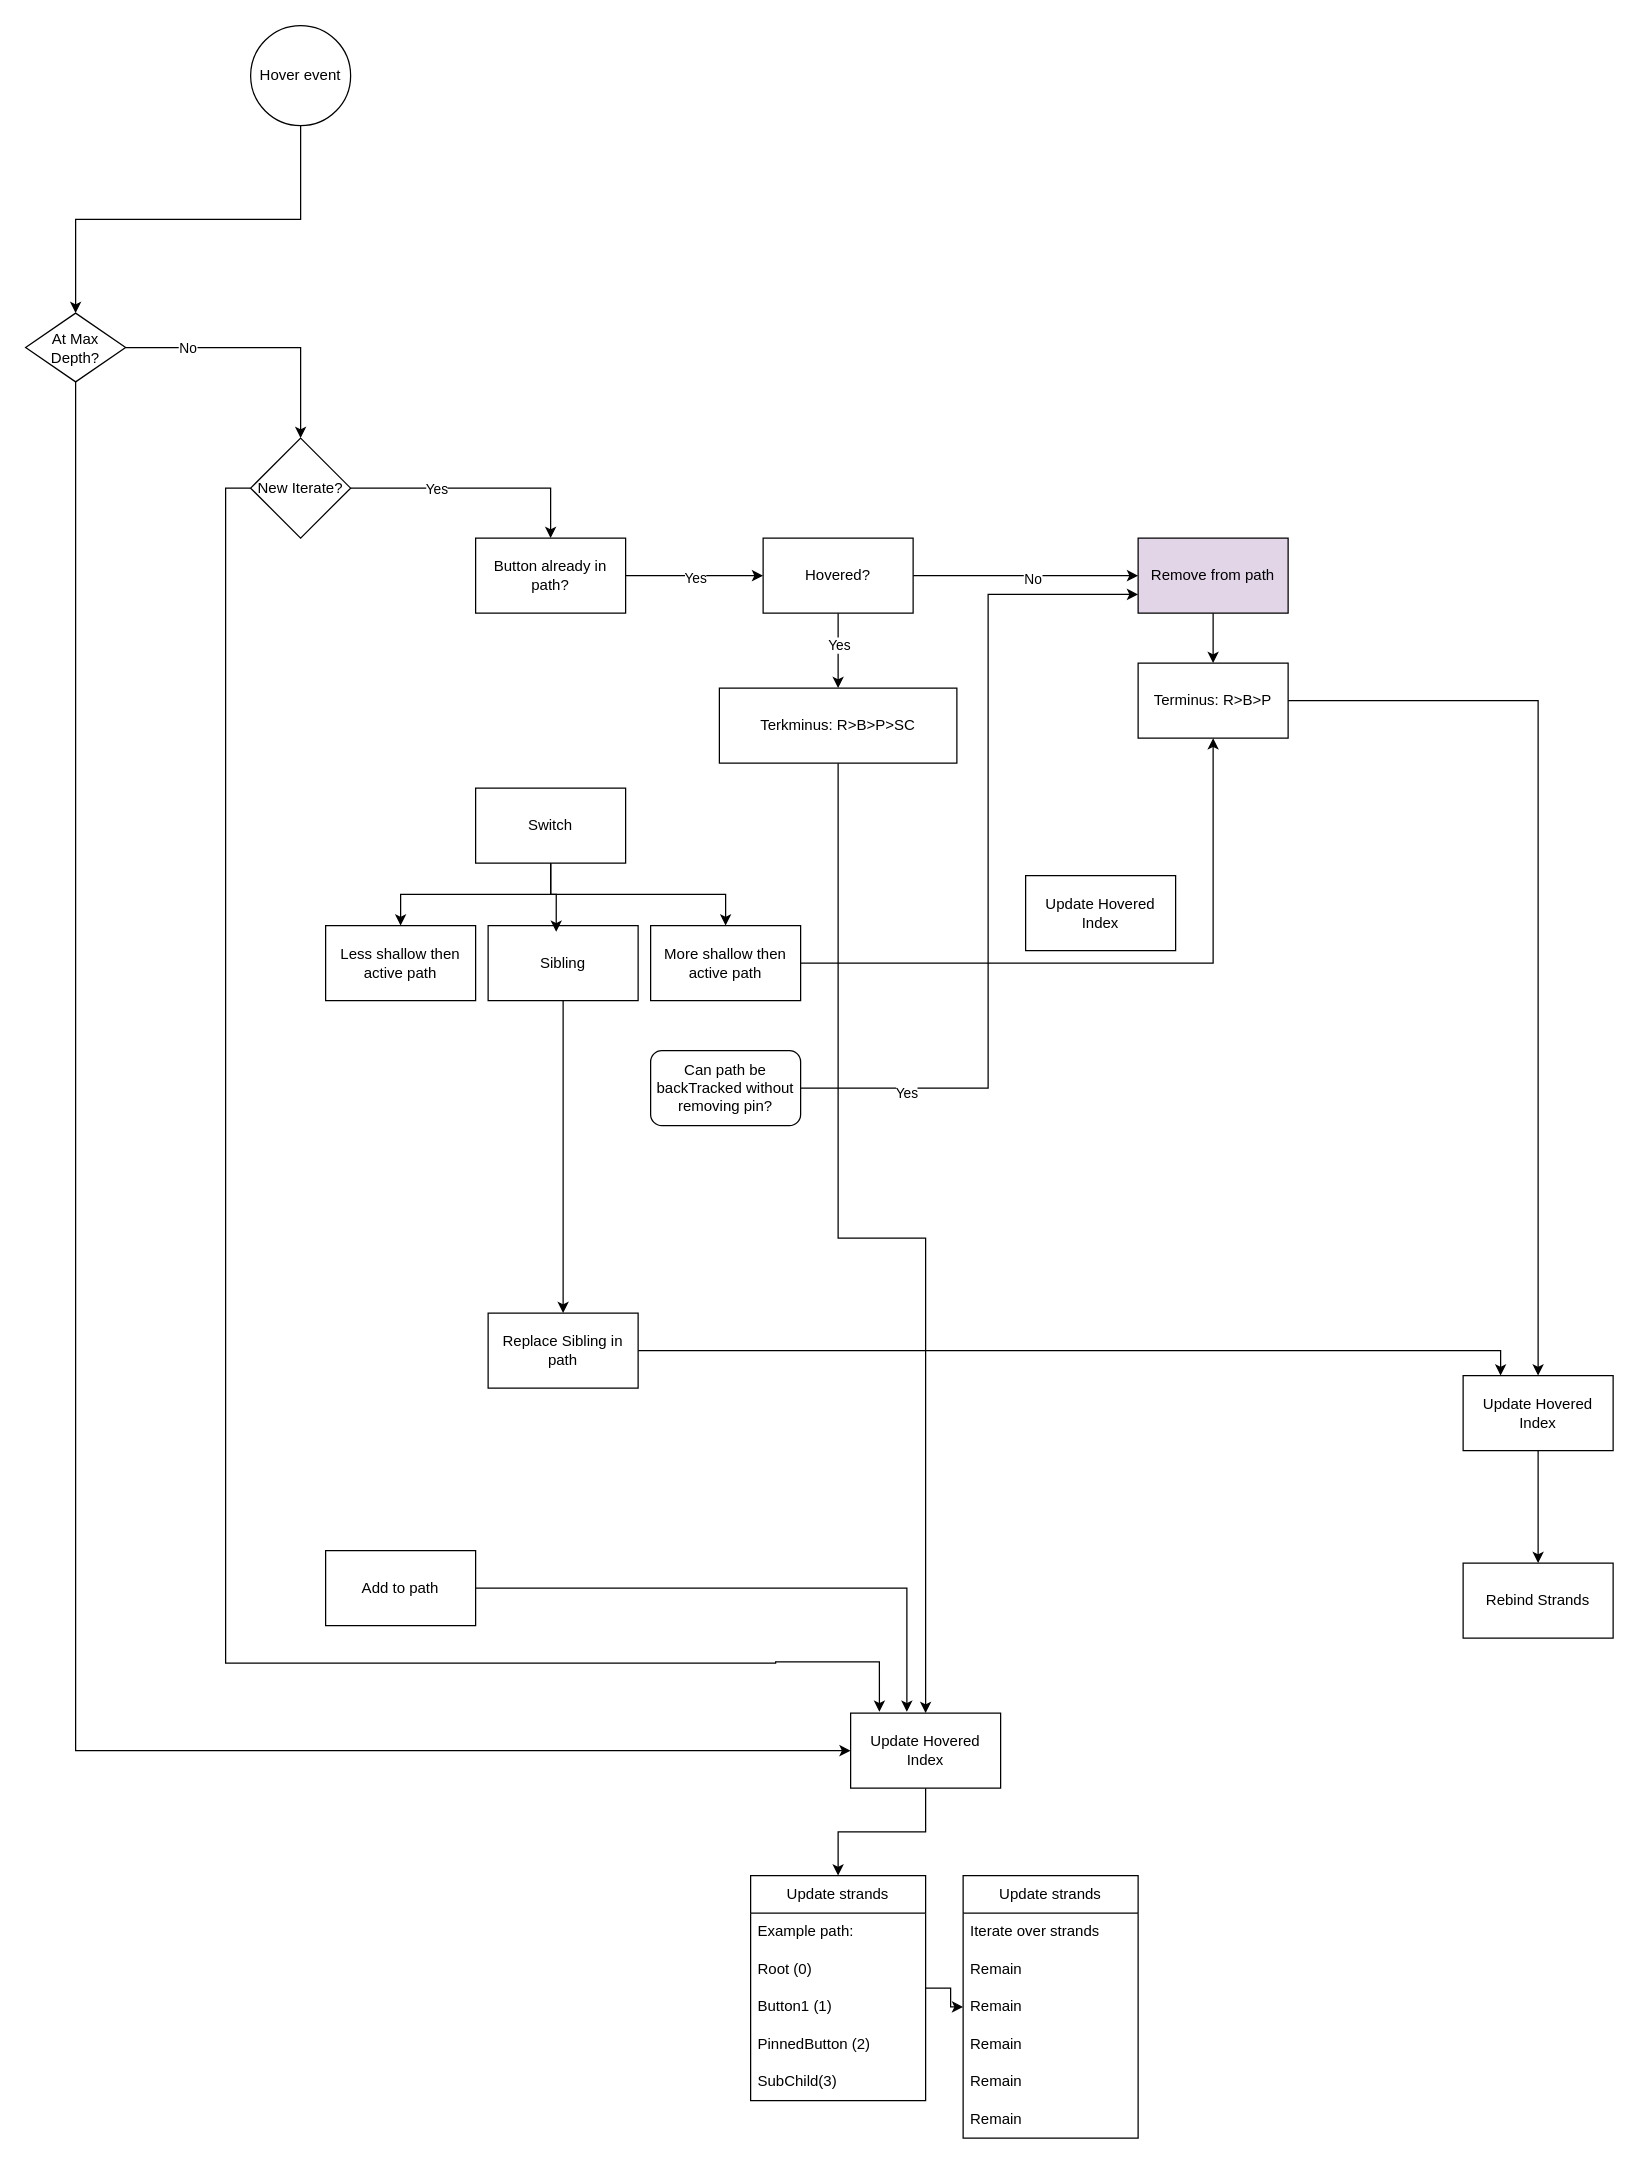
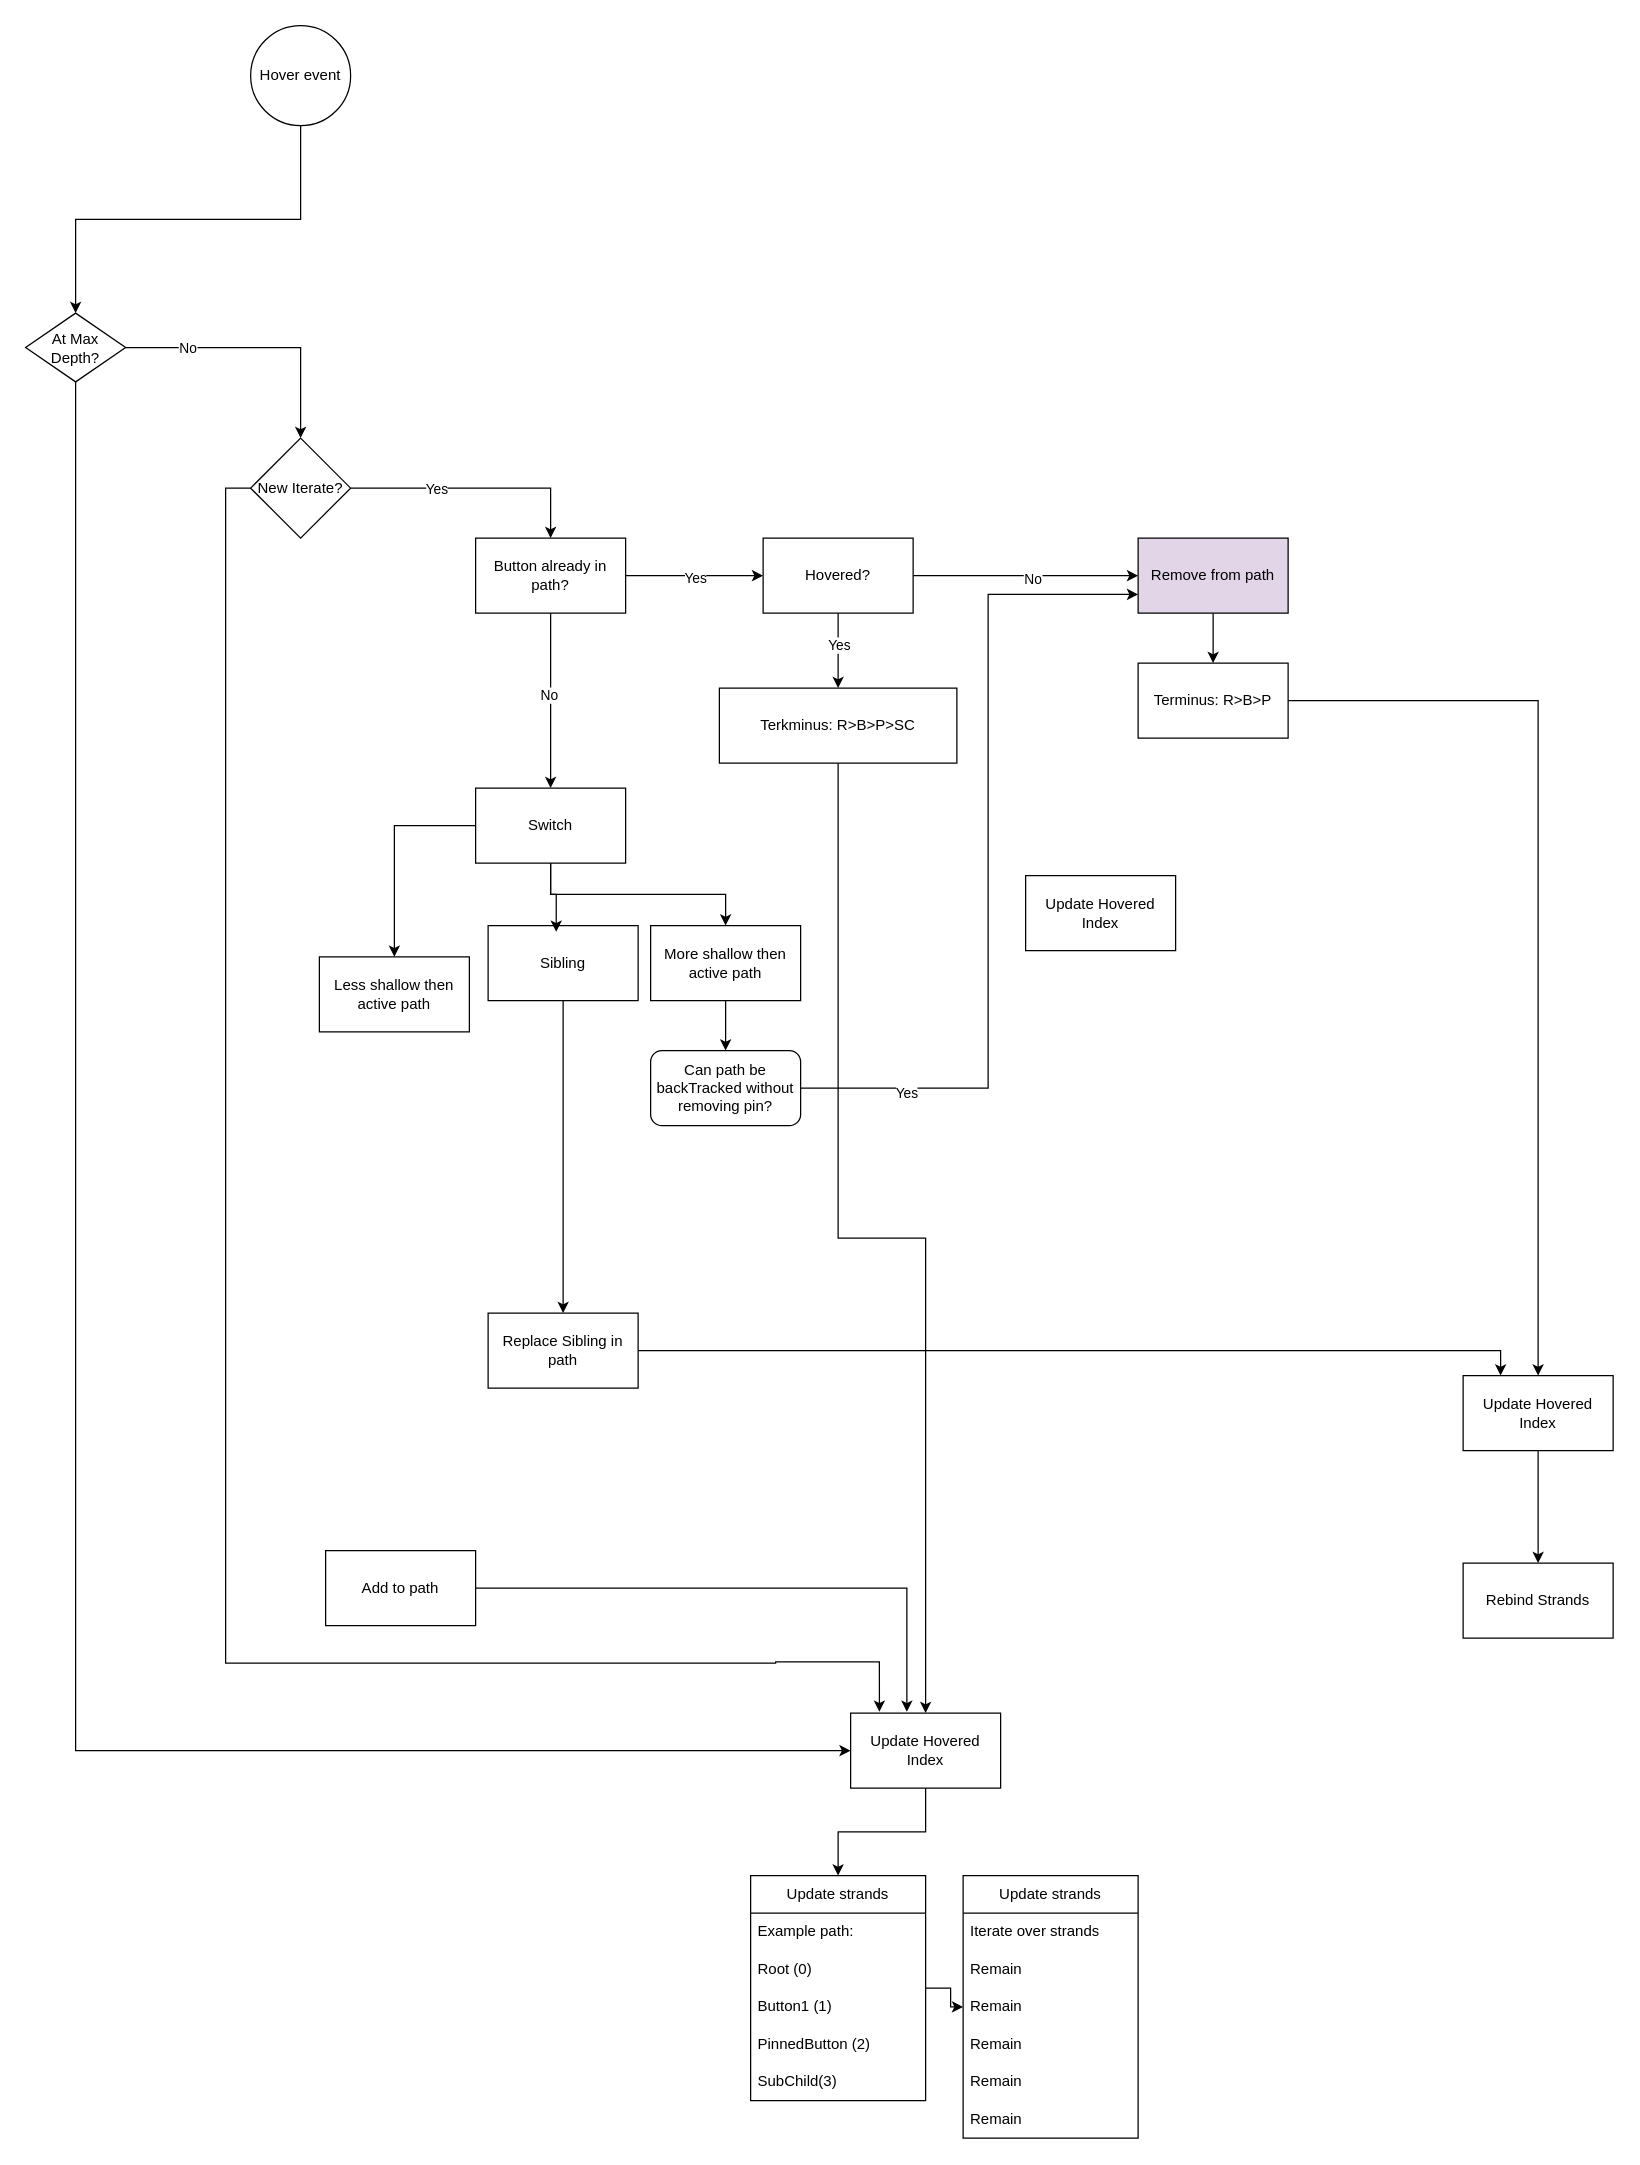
edge "Button already in path?" -> "Switch": added, label "No"
node "Less shallow then active path": moved (401, 963) -> (394, 994)
edge "More shallow then active path" -> "Terminus: R>B>P": now "More shallow then active path" -> "Can path be backTracked without removing pin?"
